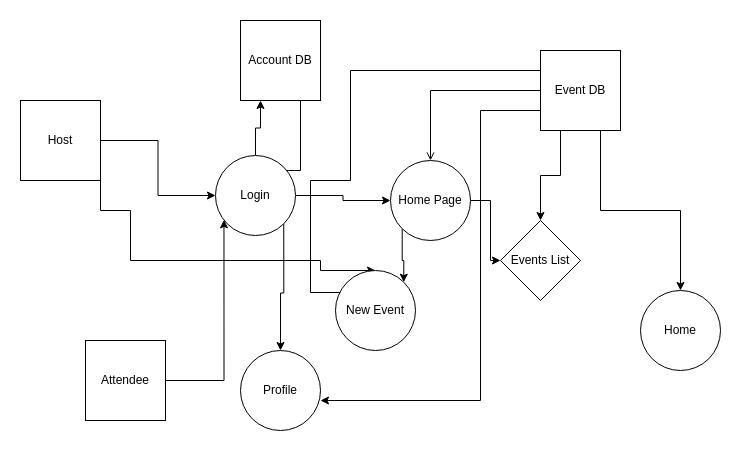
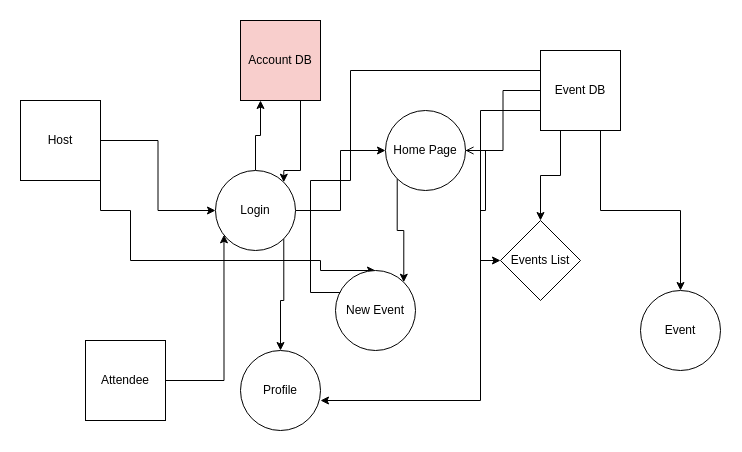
node "Account DB": fillcolor #ffffff -> #f8cecc
node "Login": moved (256, 196) -> (256, 211)
node "Home Page": moved (431, 201) -> (426, 151)
node "Home": label "Home" -> "Event"
